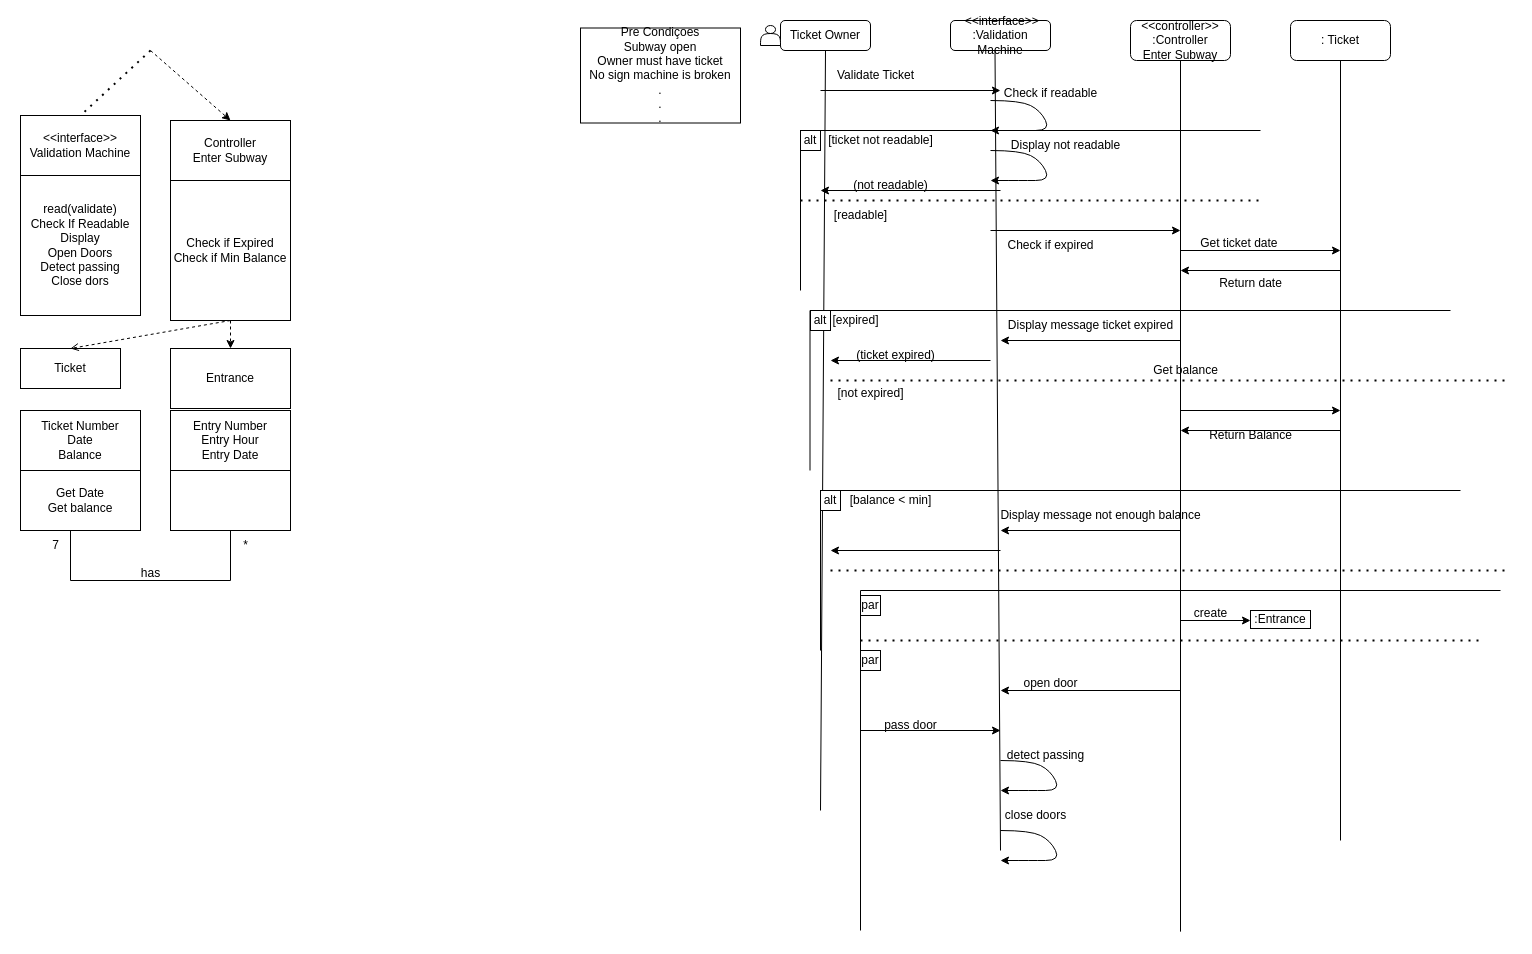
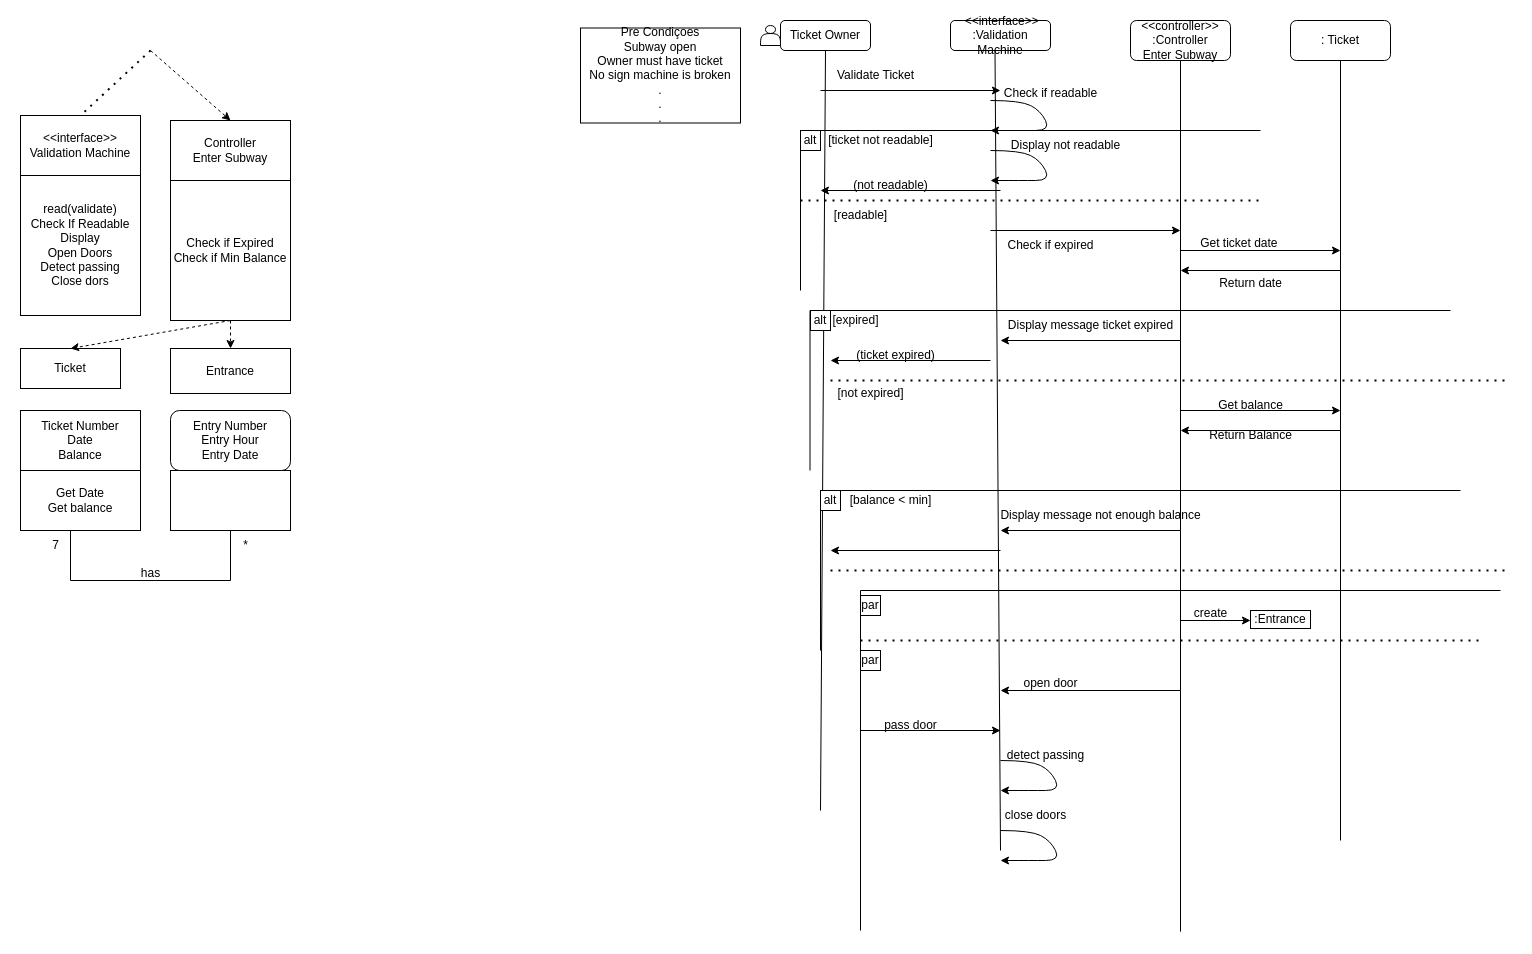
edge "Check if Expired Check if Min Balance" -> "Ticket": arrowhead open -> classic
node "Get balance": moved (1186, 371) -> (1251, 406)
node "Entrance": size 120x60 -> 120x45
node "Entry Number Entry Hour Entry Date": shape rectangle -> rounded rectangle
